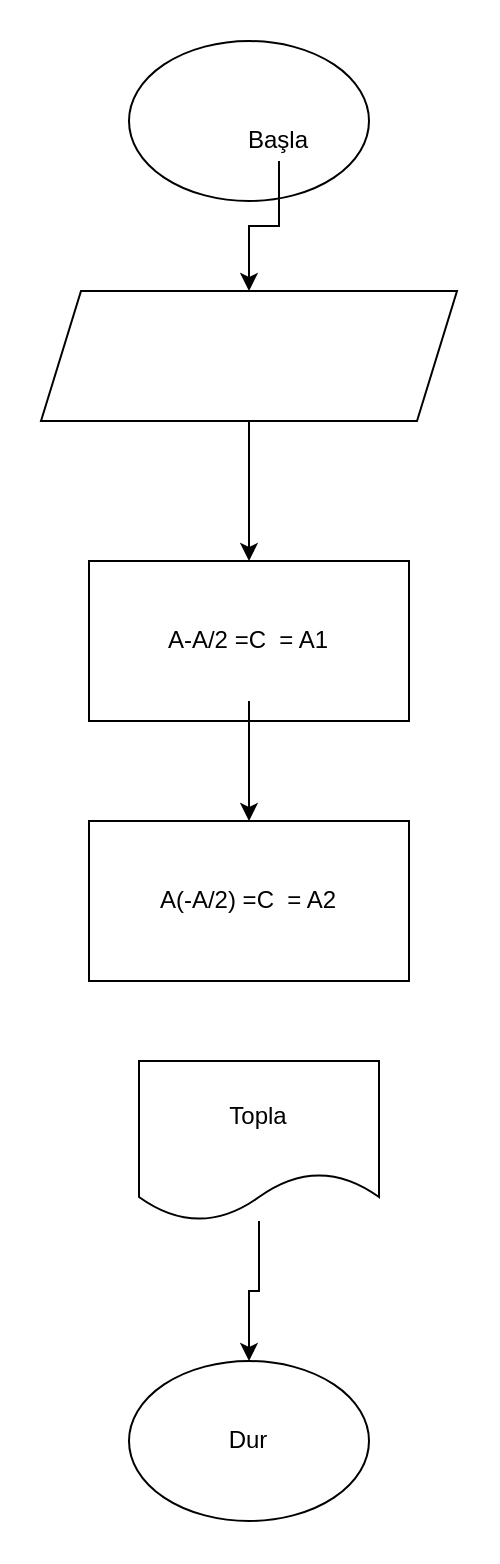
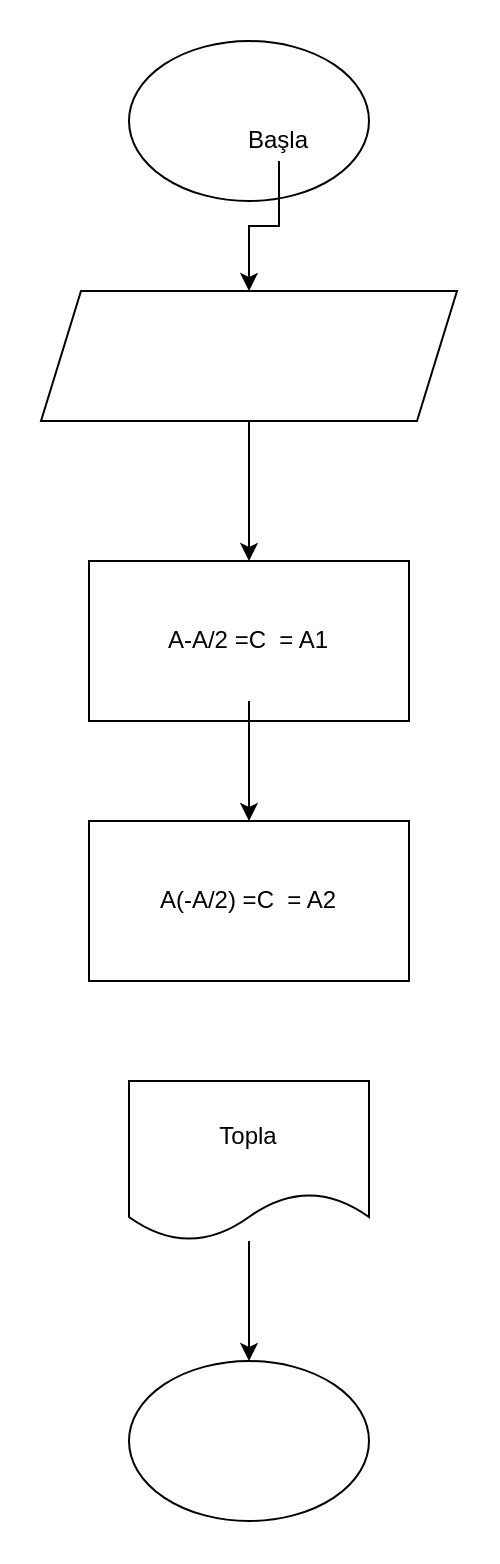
node "Topla": moved (259, 1141) -> (249, 1161)
node "Dur": removed
